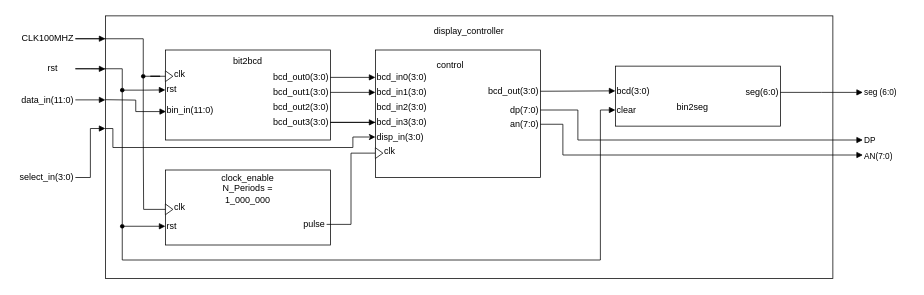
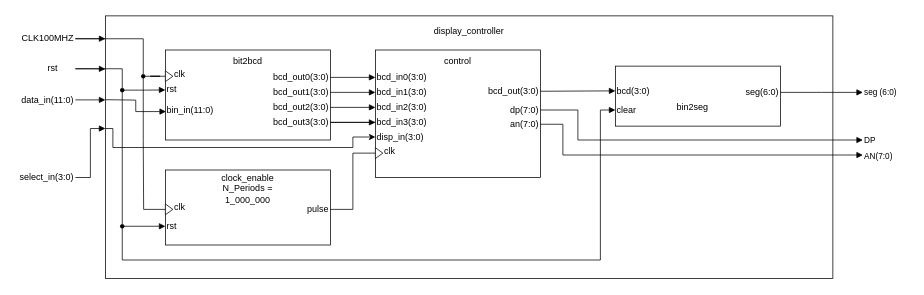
node "control": moved (450, 65) -> (458, 61)
edge "bcd_out2(3:0)" -> "bcd_in2(3:0)": added
node "pulse": moved (304, 224) -> (308, 209)
